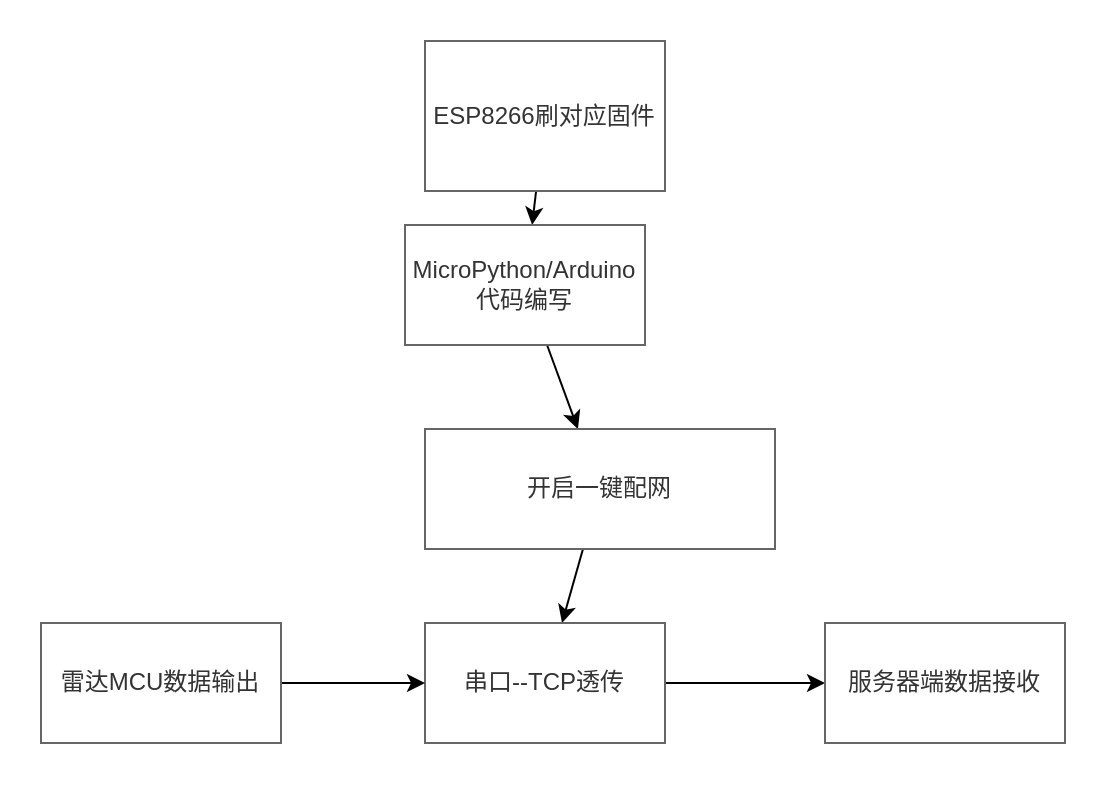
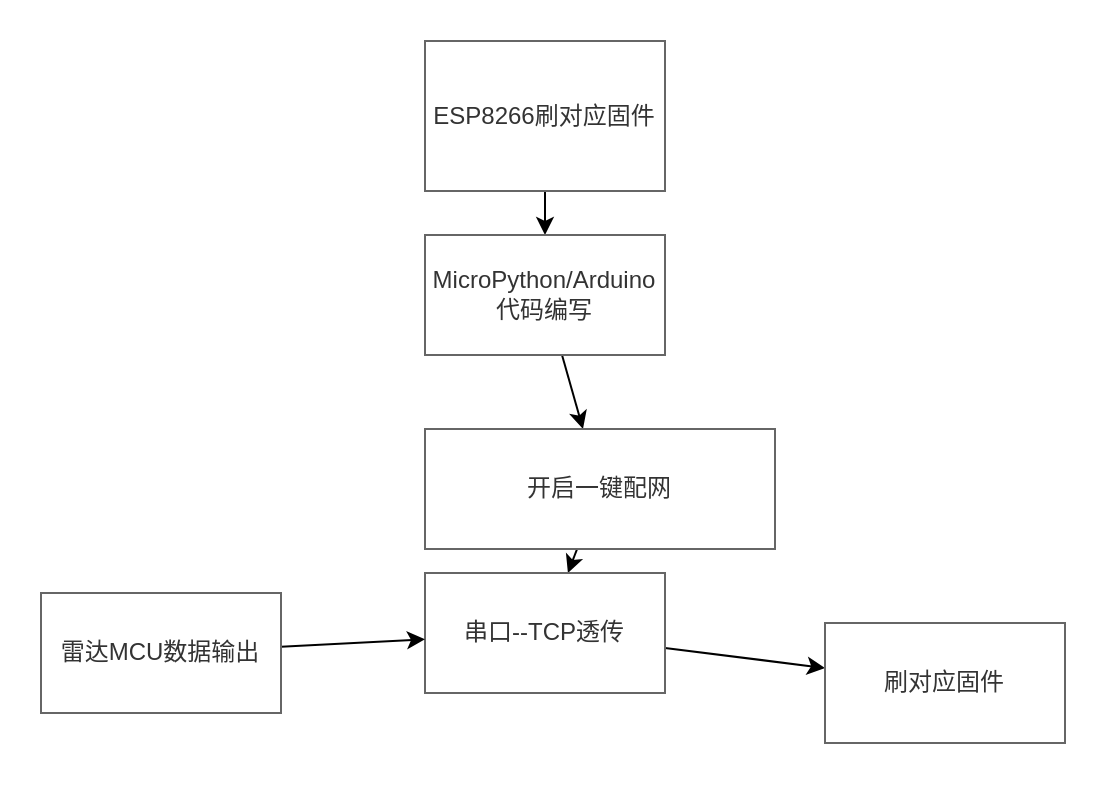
node "MicroPython/Arduino代码编写": moved (525, 285) -> (545, 295)
node "雷达MCU数据输出": moved (161, 683) -> (161, 653)
node "串口--TCP透传": moved (545, 683) -> (545, 633)
node "服务器端数据接收": label "服务器端数据接收" -> "刷对应固件"
